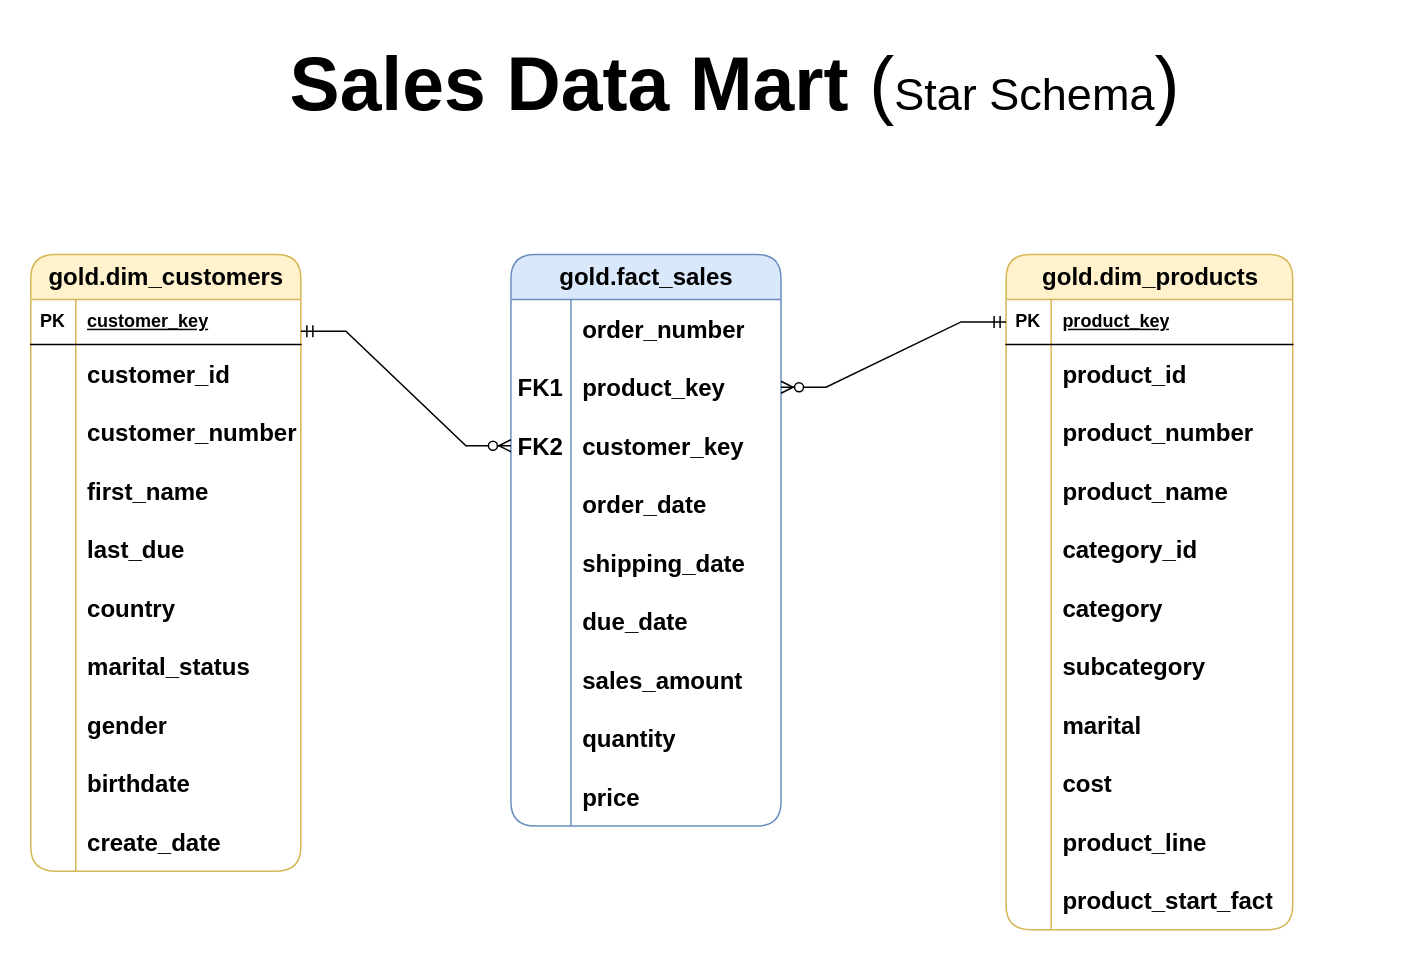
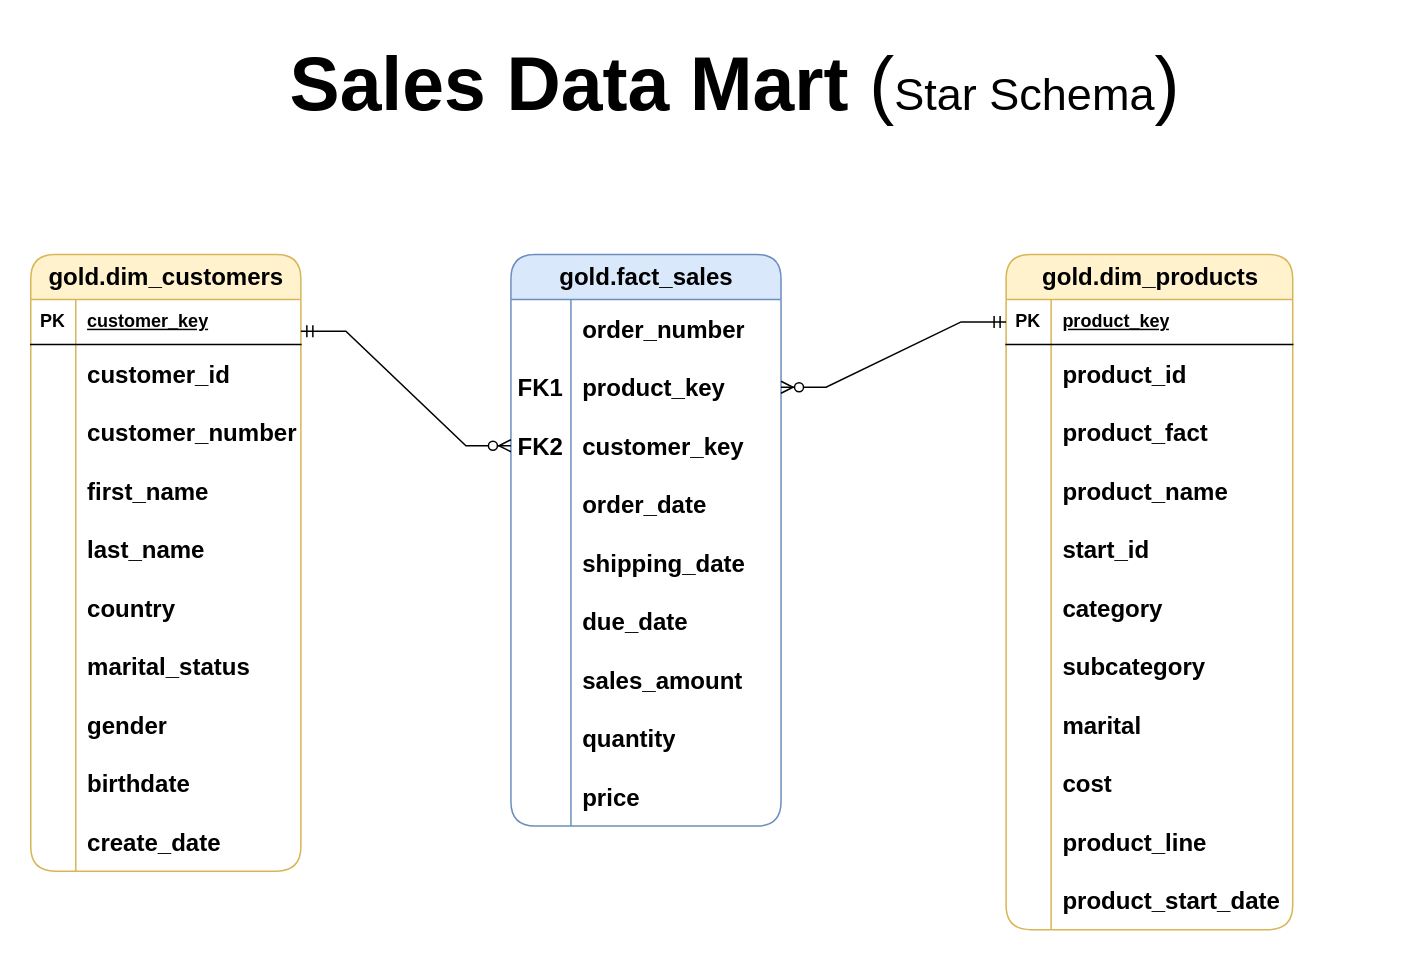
node "product_number": label "product_number" -> "product_fact"
node "last_due": label "last_due" -> "last_name"
node "category_id": label "category_id" -> "start_id"
node "product_start_fact": label "product_start_fact" -> "product_start_date"
